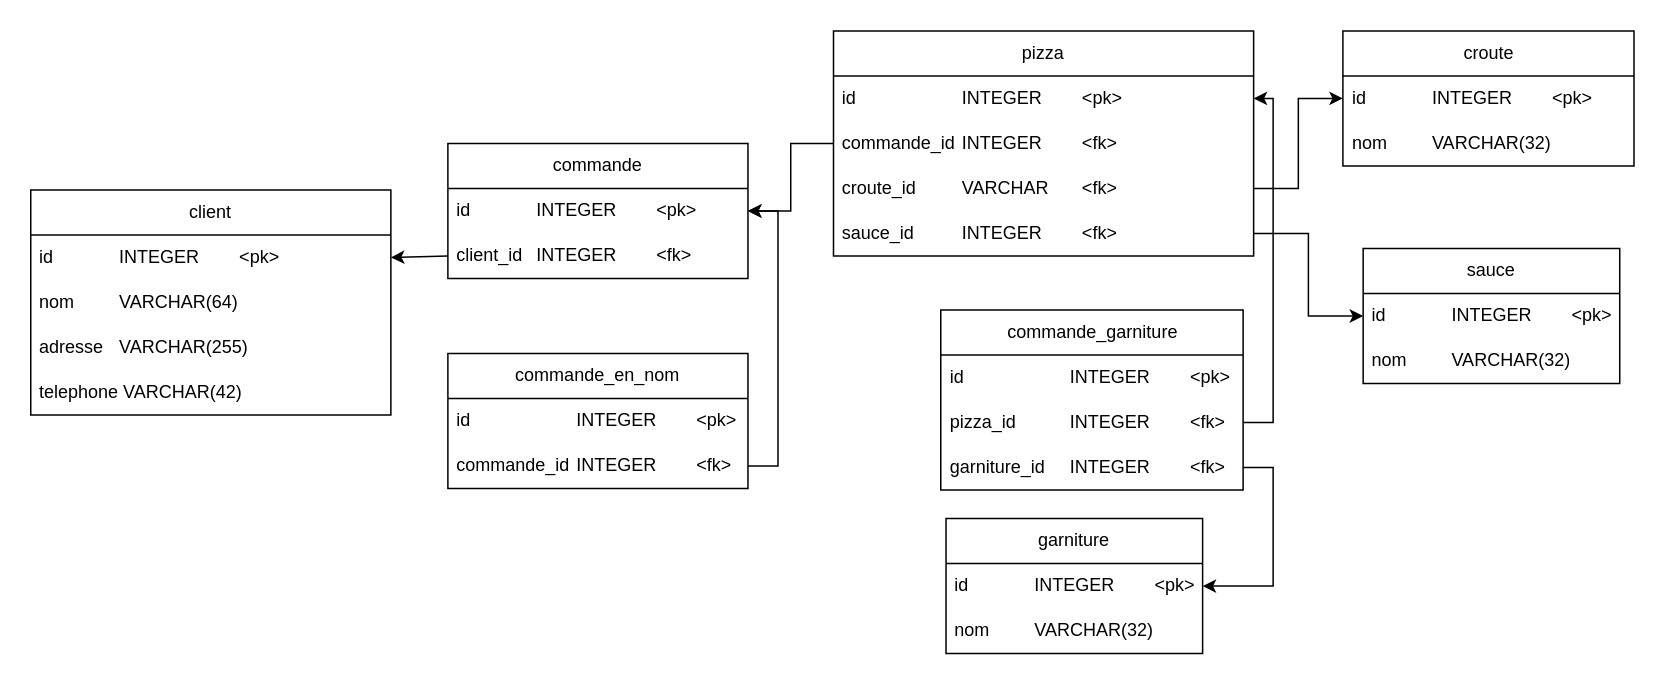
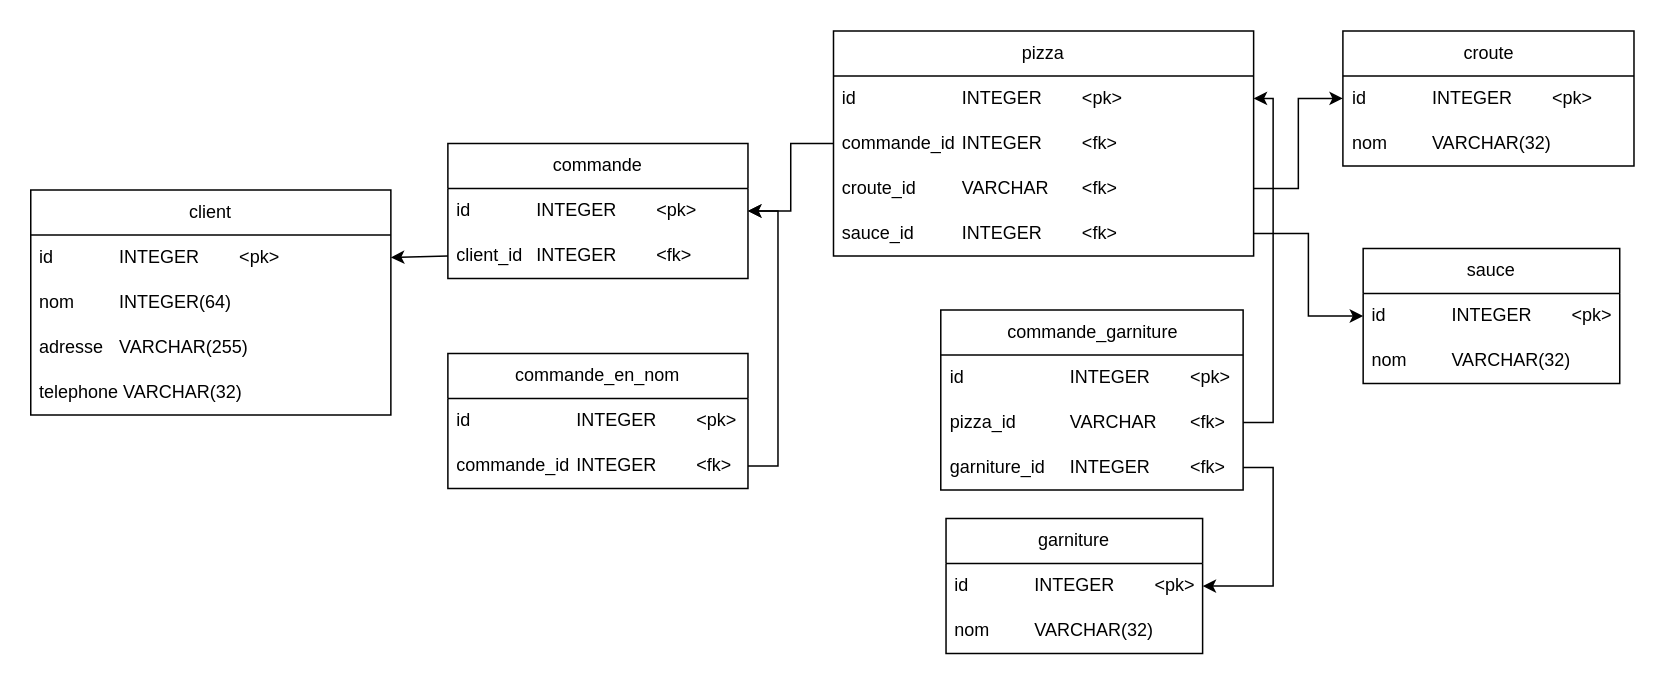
node "nom VARCHAR(64)": label "nom VARCHAR(64)" -> "nom INTEGER(64)"
node "telephone VARCHAR(42)": label "telephone VARCHAR(42)" -> "telephone VARCHAR(32)"
node "pizza_id INTEGER <fk>": label "pizza_id INTEGER <fk>" -> "pizza_id VARCHAR <fk>"
